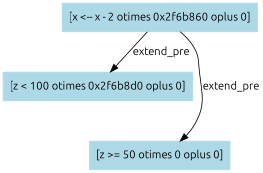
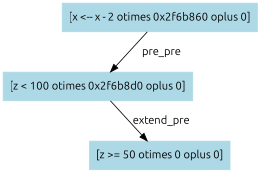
edge "[x <-- x - 2 otimes 0x2f6b860 oplus 0]" -> "[z < 100 otimes 0x2f6b8d0 oplus 0]": label "extend_pre" -> "pre_pre"
edge "[x <-- x - 2 otimes 0x2f6b860 oplus 0]" -> "[z >= 50 otimes 0 oplus 0]": now "[z < 100 otimes 0x2f6b8d0 oplus 0]" -> "[z >= 50 otimes 0 oplus 0]"
